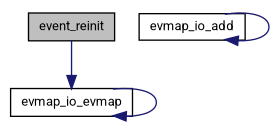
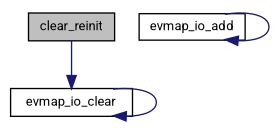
node "event_reinit": label "event_reinit" -> "clear_reinit"
node "evmap_io_evmap": label "evmap_io_evmap" -> "evmap_io_clear"
